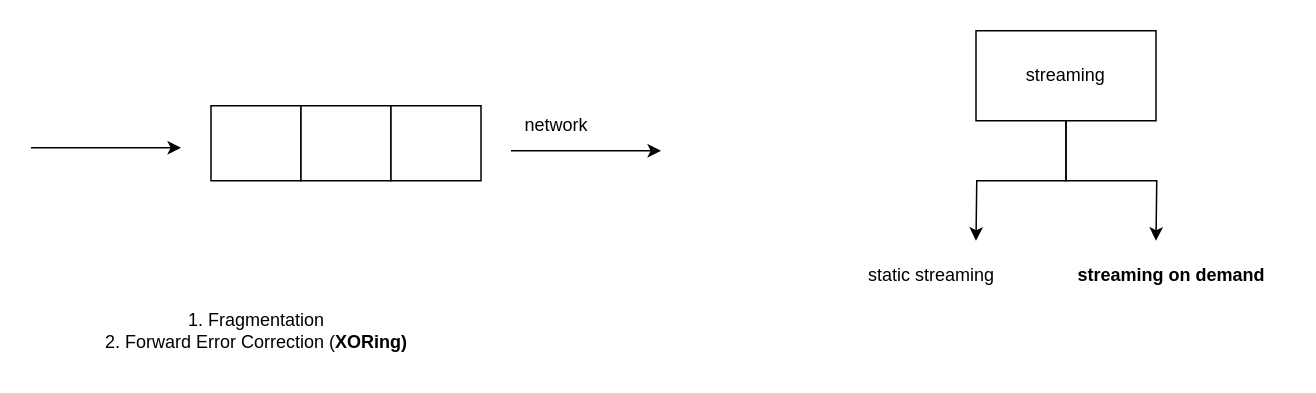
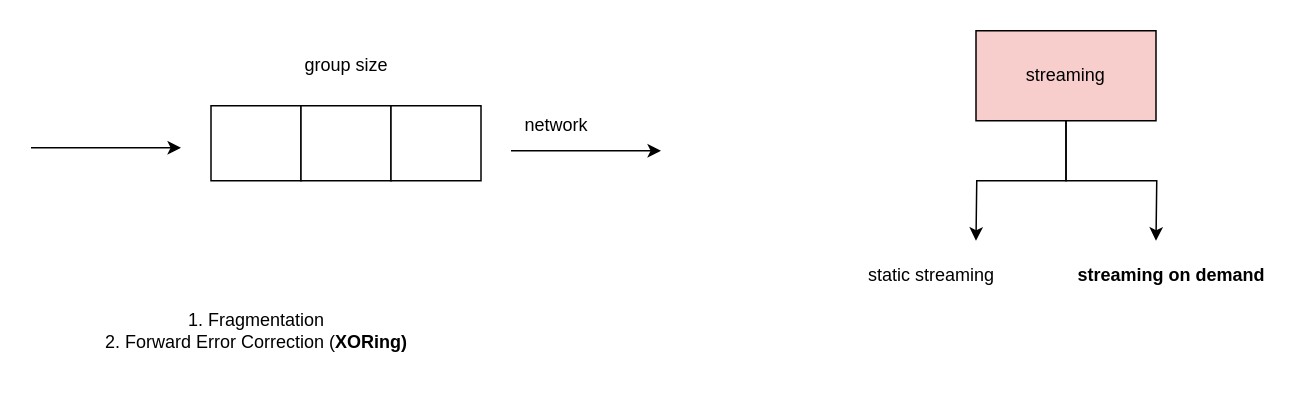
node "group size": added
node "streaming": fillcolor #ffffff -> #f8cecc
